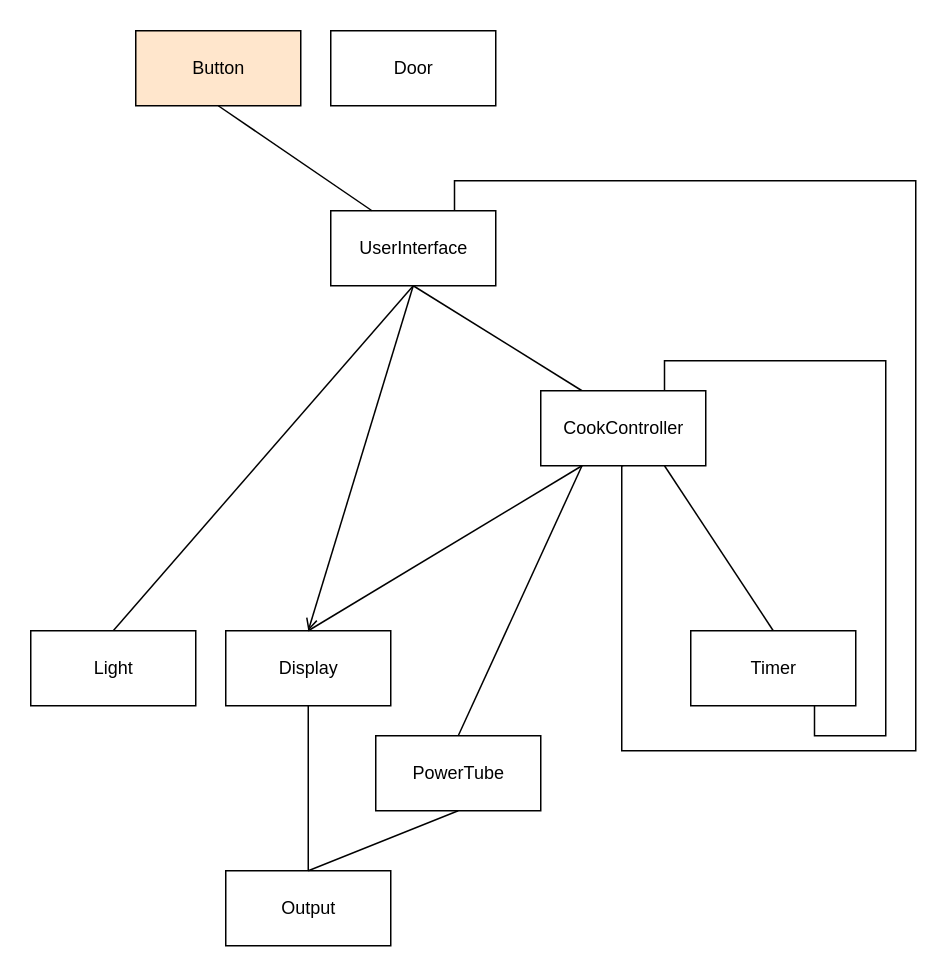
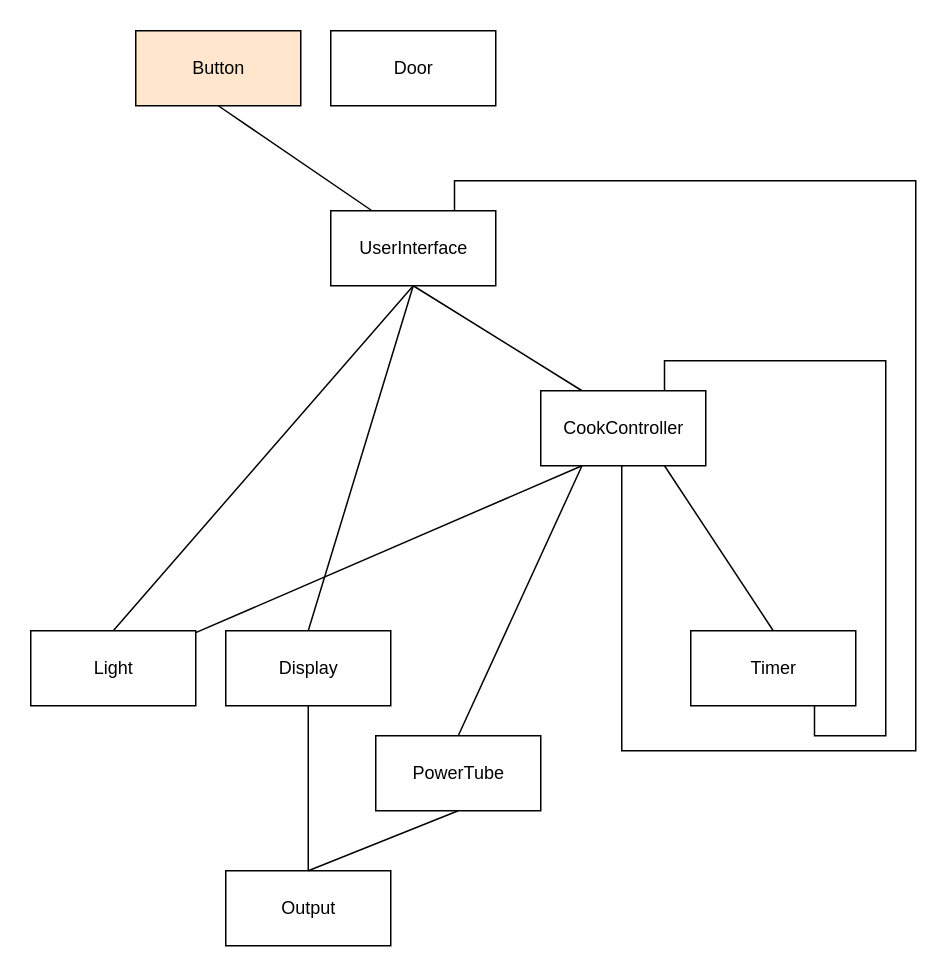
edge "CookController" -- "Display": now "CookController" -- "Light"
edge "UserInterface" -> "Display": arrowhead open -> none
